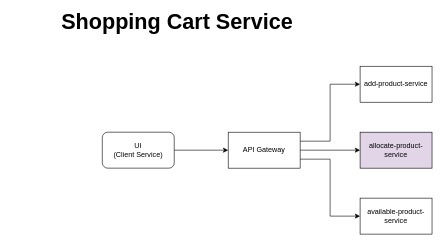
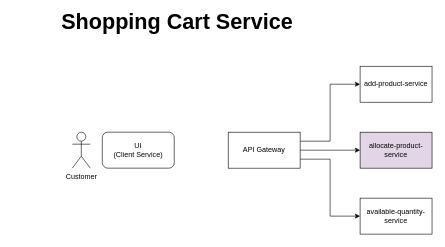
node "Customer": added
edge "UI (Client Service)" -> "API Gateway": removed
node "available-product-service": label "available-product-service" -> "available-quantity-service"
